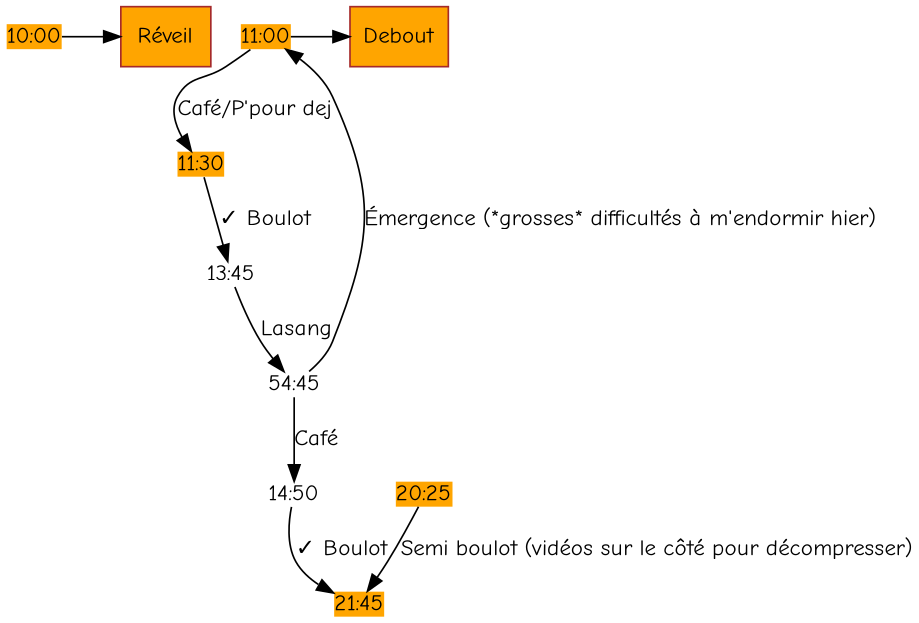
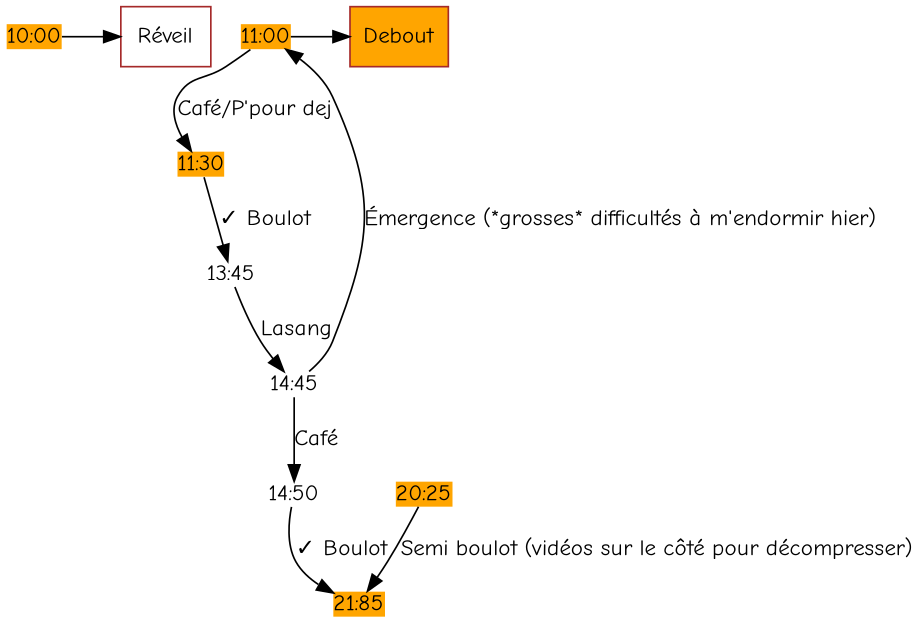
node "Réveil": fillcolor orange -> white
node "54:45": label "54:45" -> "14:45"
node "21:45": label "21:45" -> "21:85"
